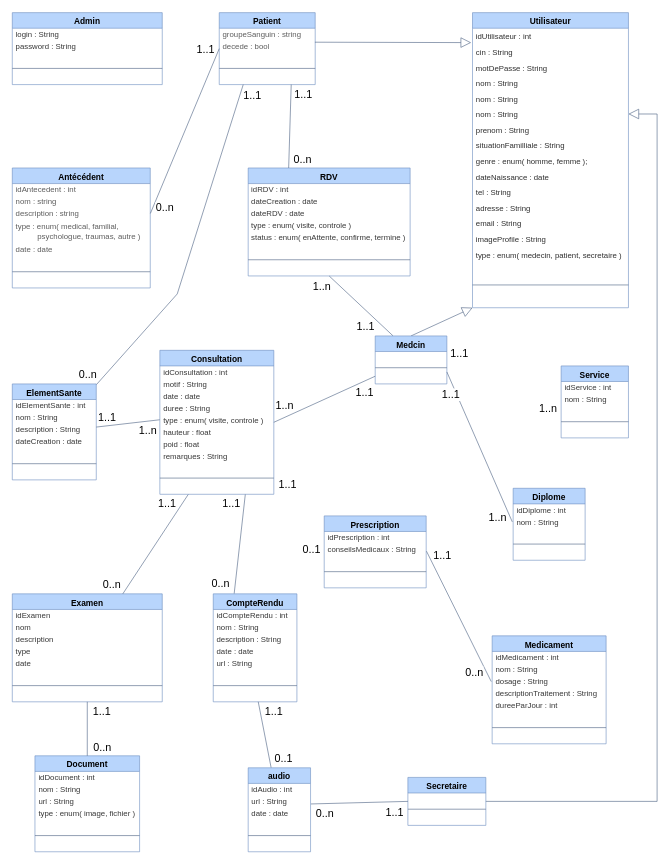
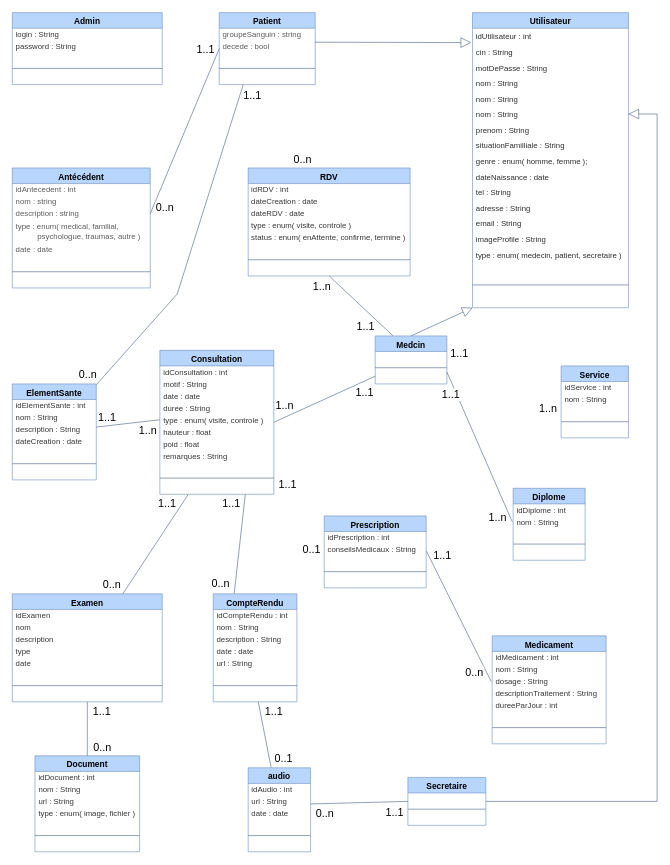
edge "Patient" -- "RDV": removed, label "1..1"
